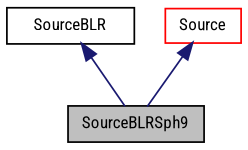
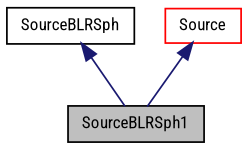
node "SourceBLR": label "SourceBLR" -> "SourceBLRSph"
node "SourceBLRSph9": label "SourceBLRSph9" -> "SourceBLRSph1"
